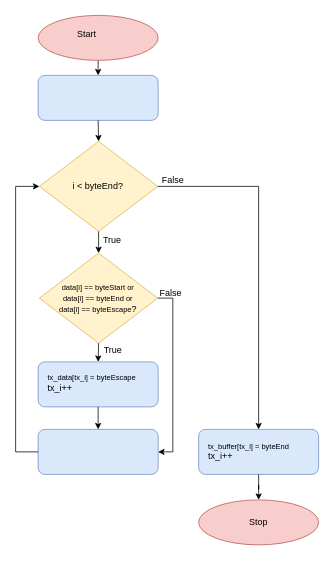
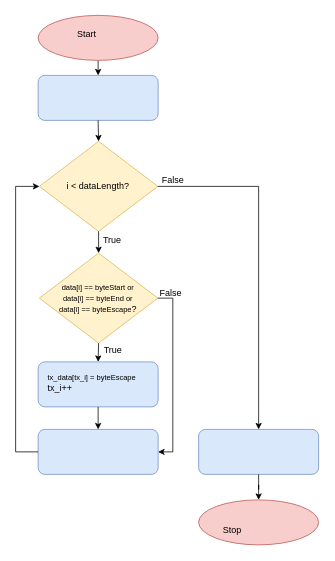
node "i < byteEnd?": label "i < byteEnd?" -> "i < dataLength?"
node "tx_buffer[tx_i] = byteEnd tx_i++": removed
node "Stop": moved (258, 522) -> (232, 530)
